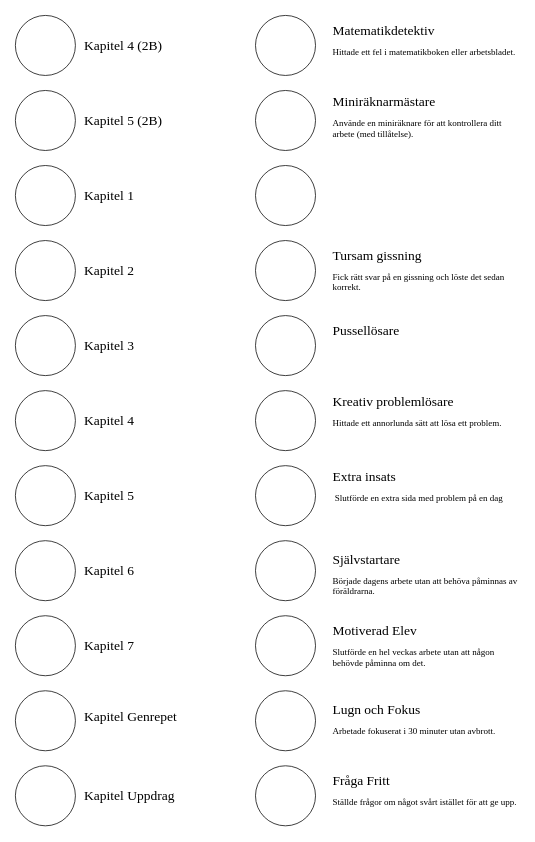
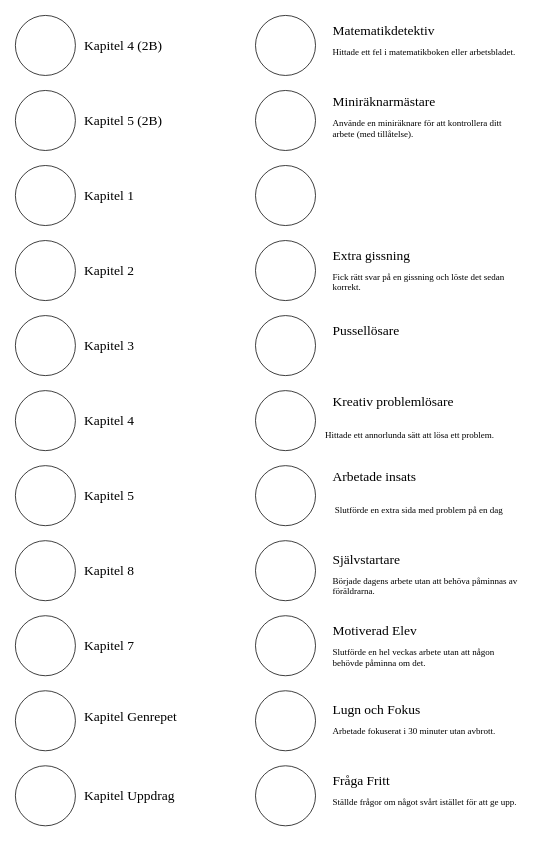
node "Tursam gissning": label "Tursam gissning" -> "Extra gissning"
node "Hittade ett annorlunda sätt att lösa ett problem.": moved (425, 428) -> (417, 439)
node "Extra insats": label "Extra insats" -> "Arbetade insats"
node "Slutförde en extra sida med problem på en dag": moved (425, 503) -> (425, 514)
node "Kapitel 6": label "Kapitel 6" -> "Kapitel 8"
